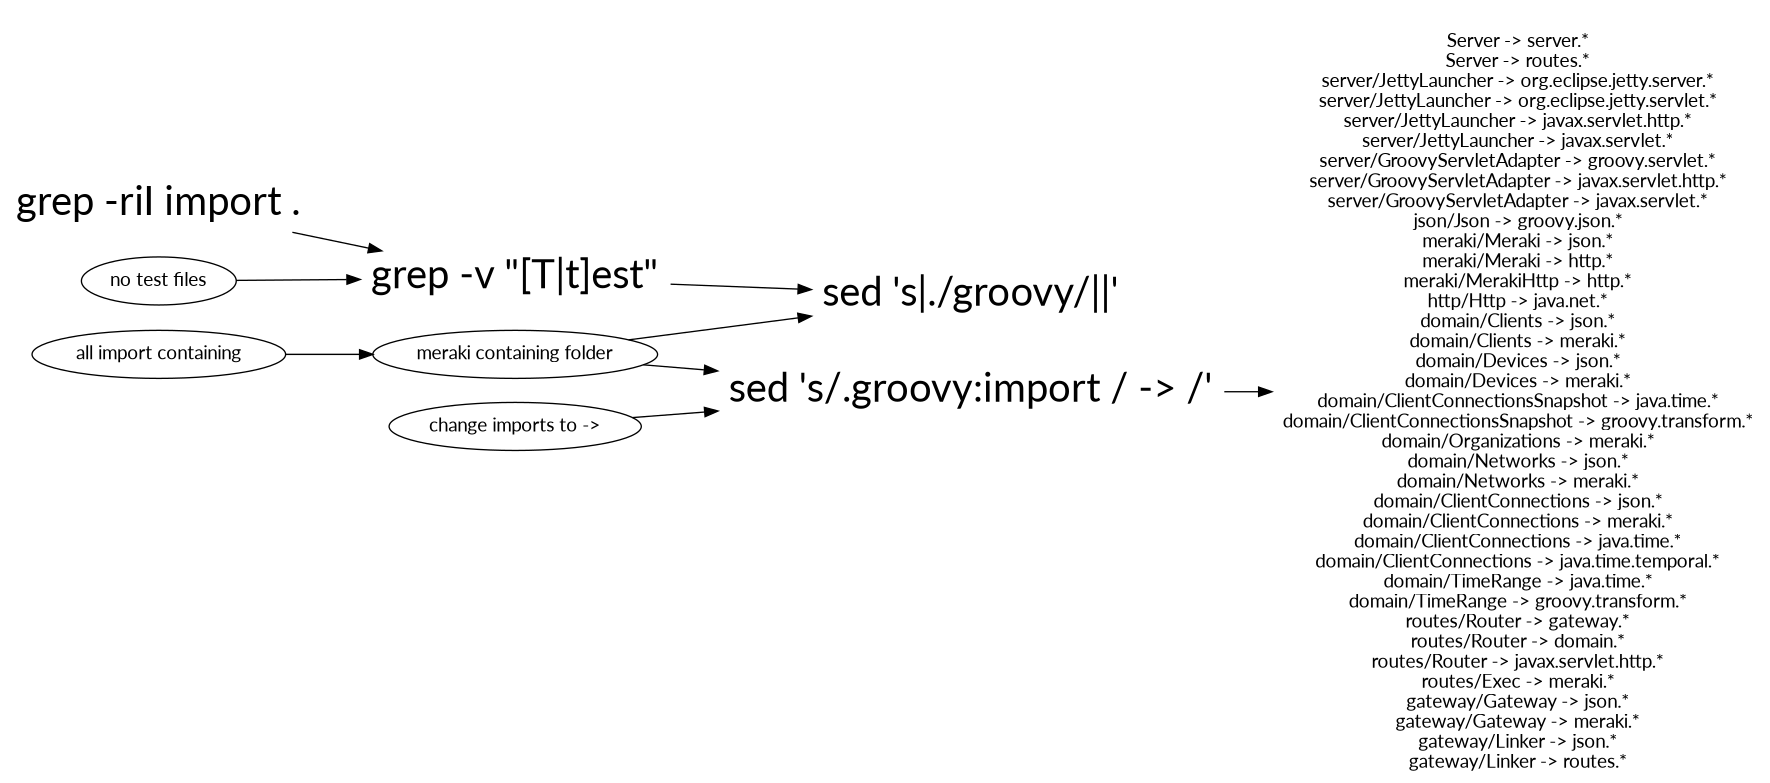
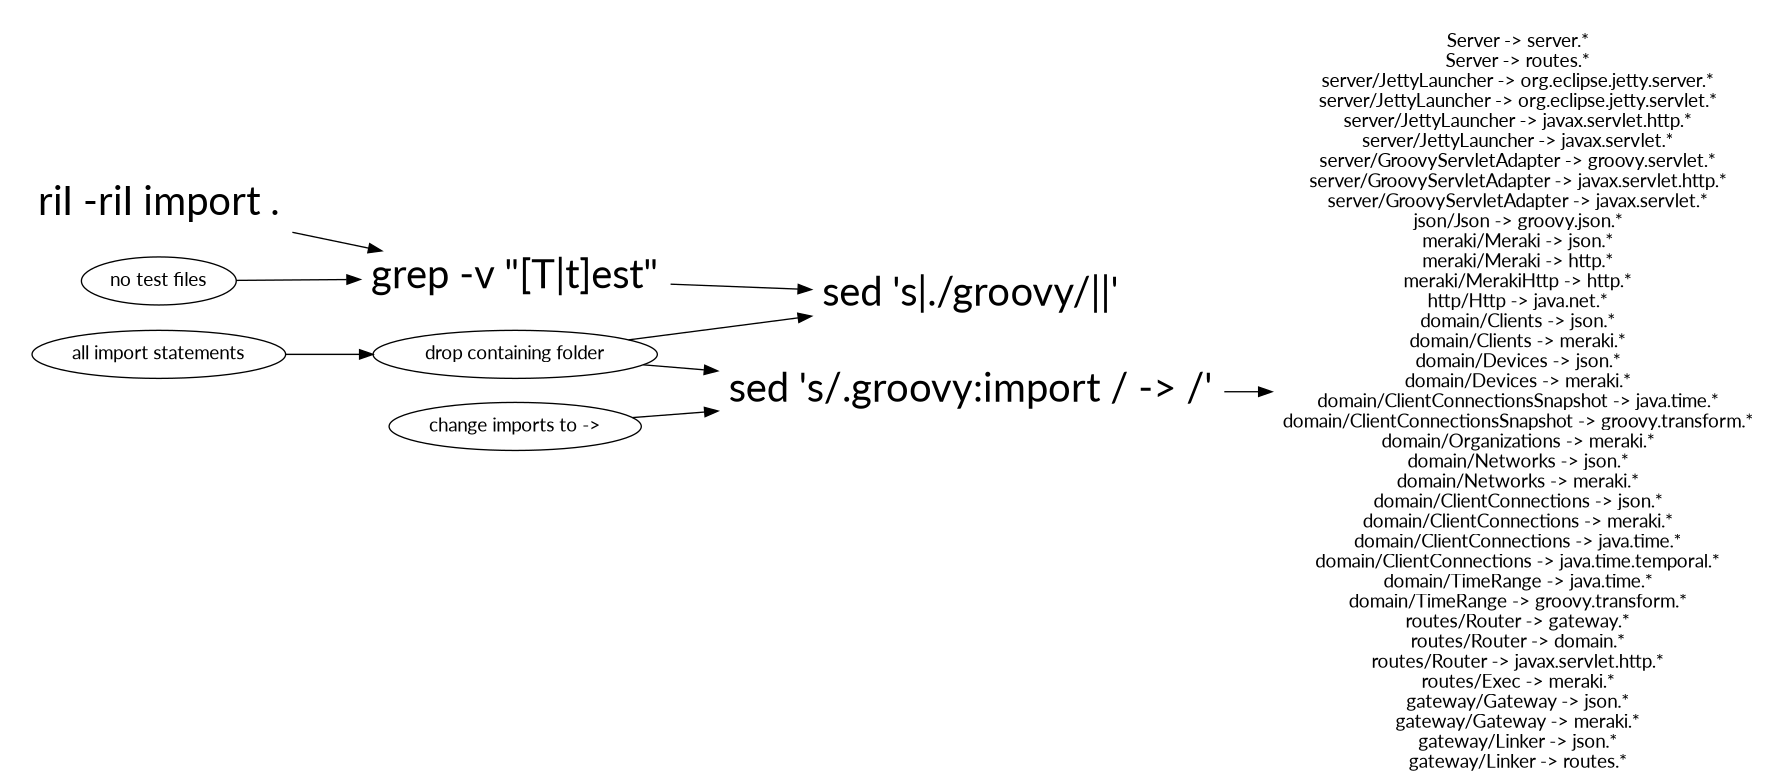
node "grep -riI import .": label "grep -riI import ." -> "riI -riI import ."
node "all import containing": label "all import containing" -> "all import statements"
node "meraki containing folder": label "meraki containing folder" -> "drop containing folder"
